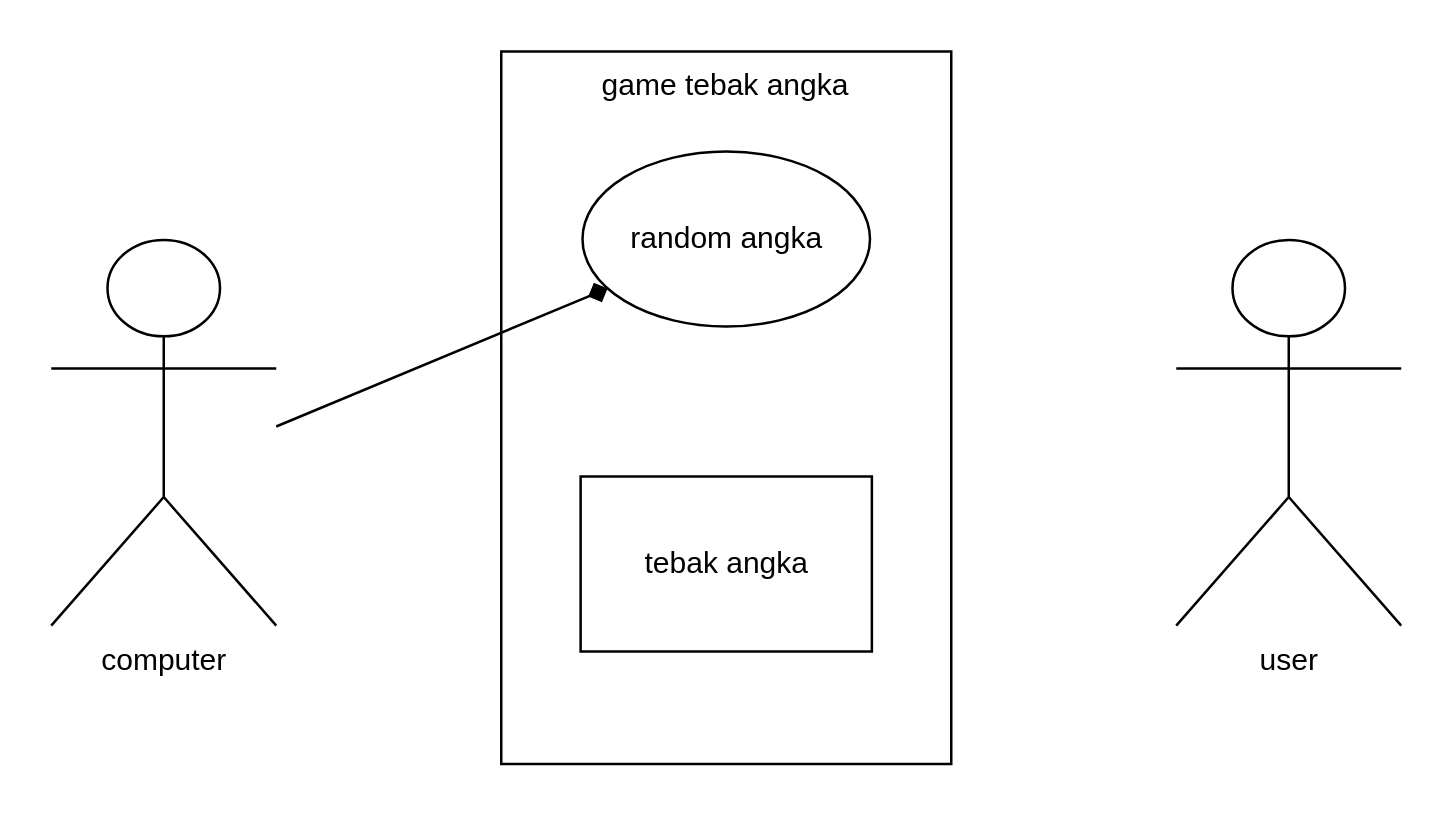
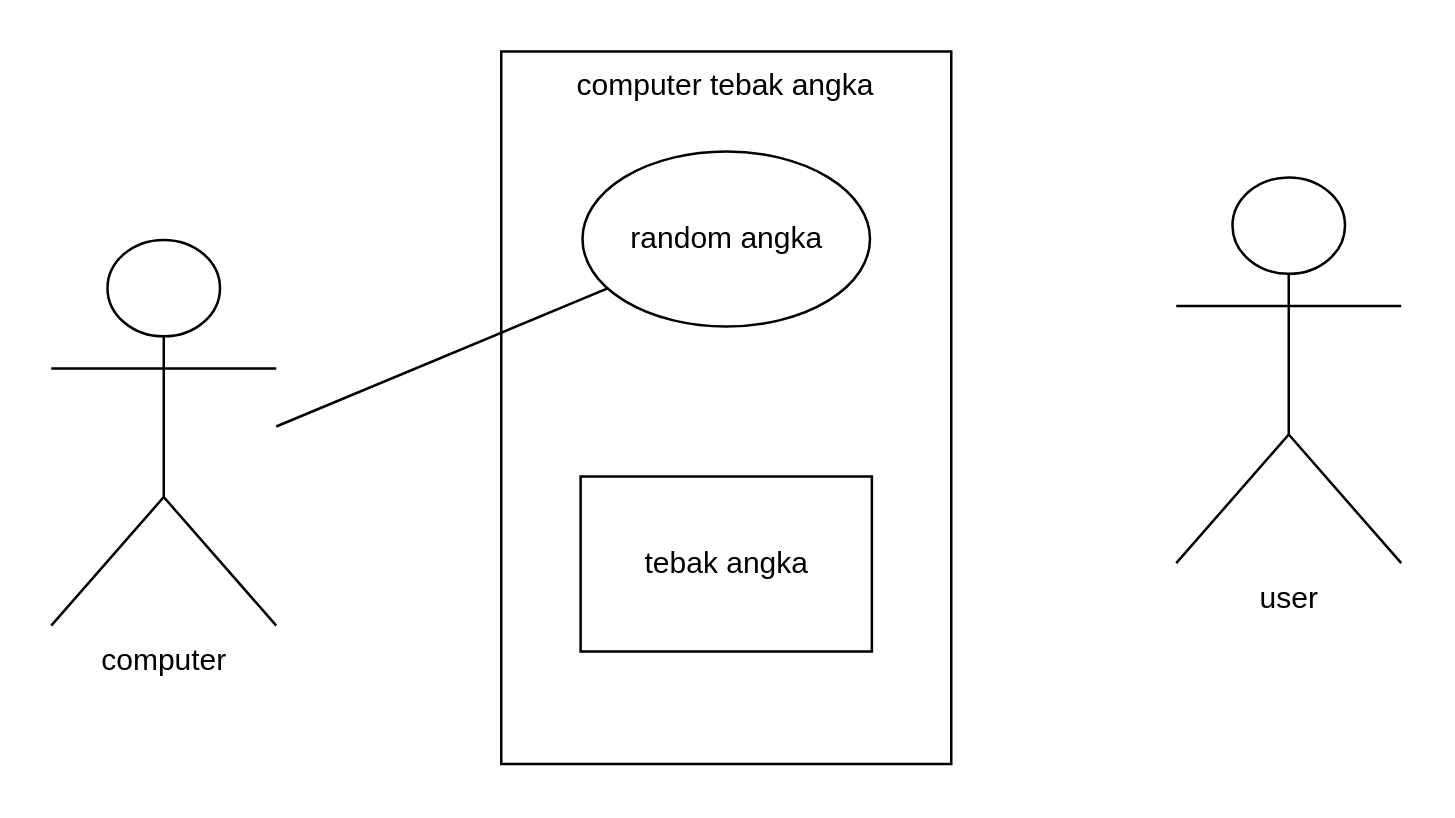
node "game tebak angka": label "game tebak angka" -> "computer tebak angka"
edge "computer" -> "random angka": arrowhead diamond -> none
node "user": moved (1289, 433) -> (1289, 370)
